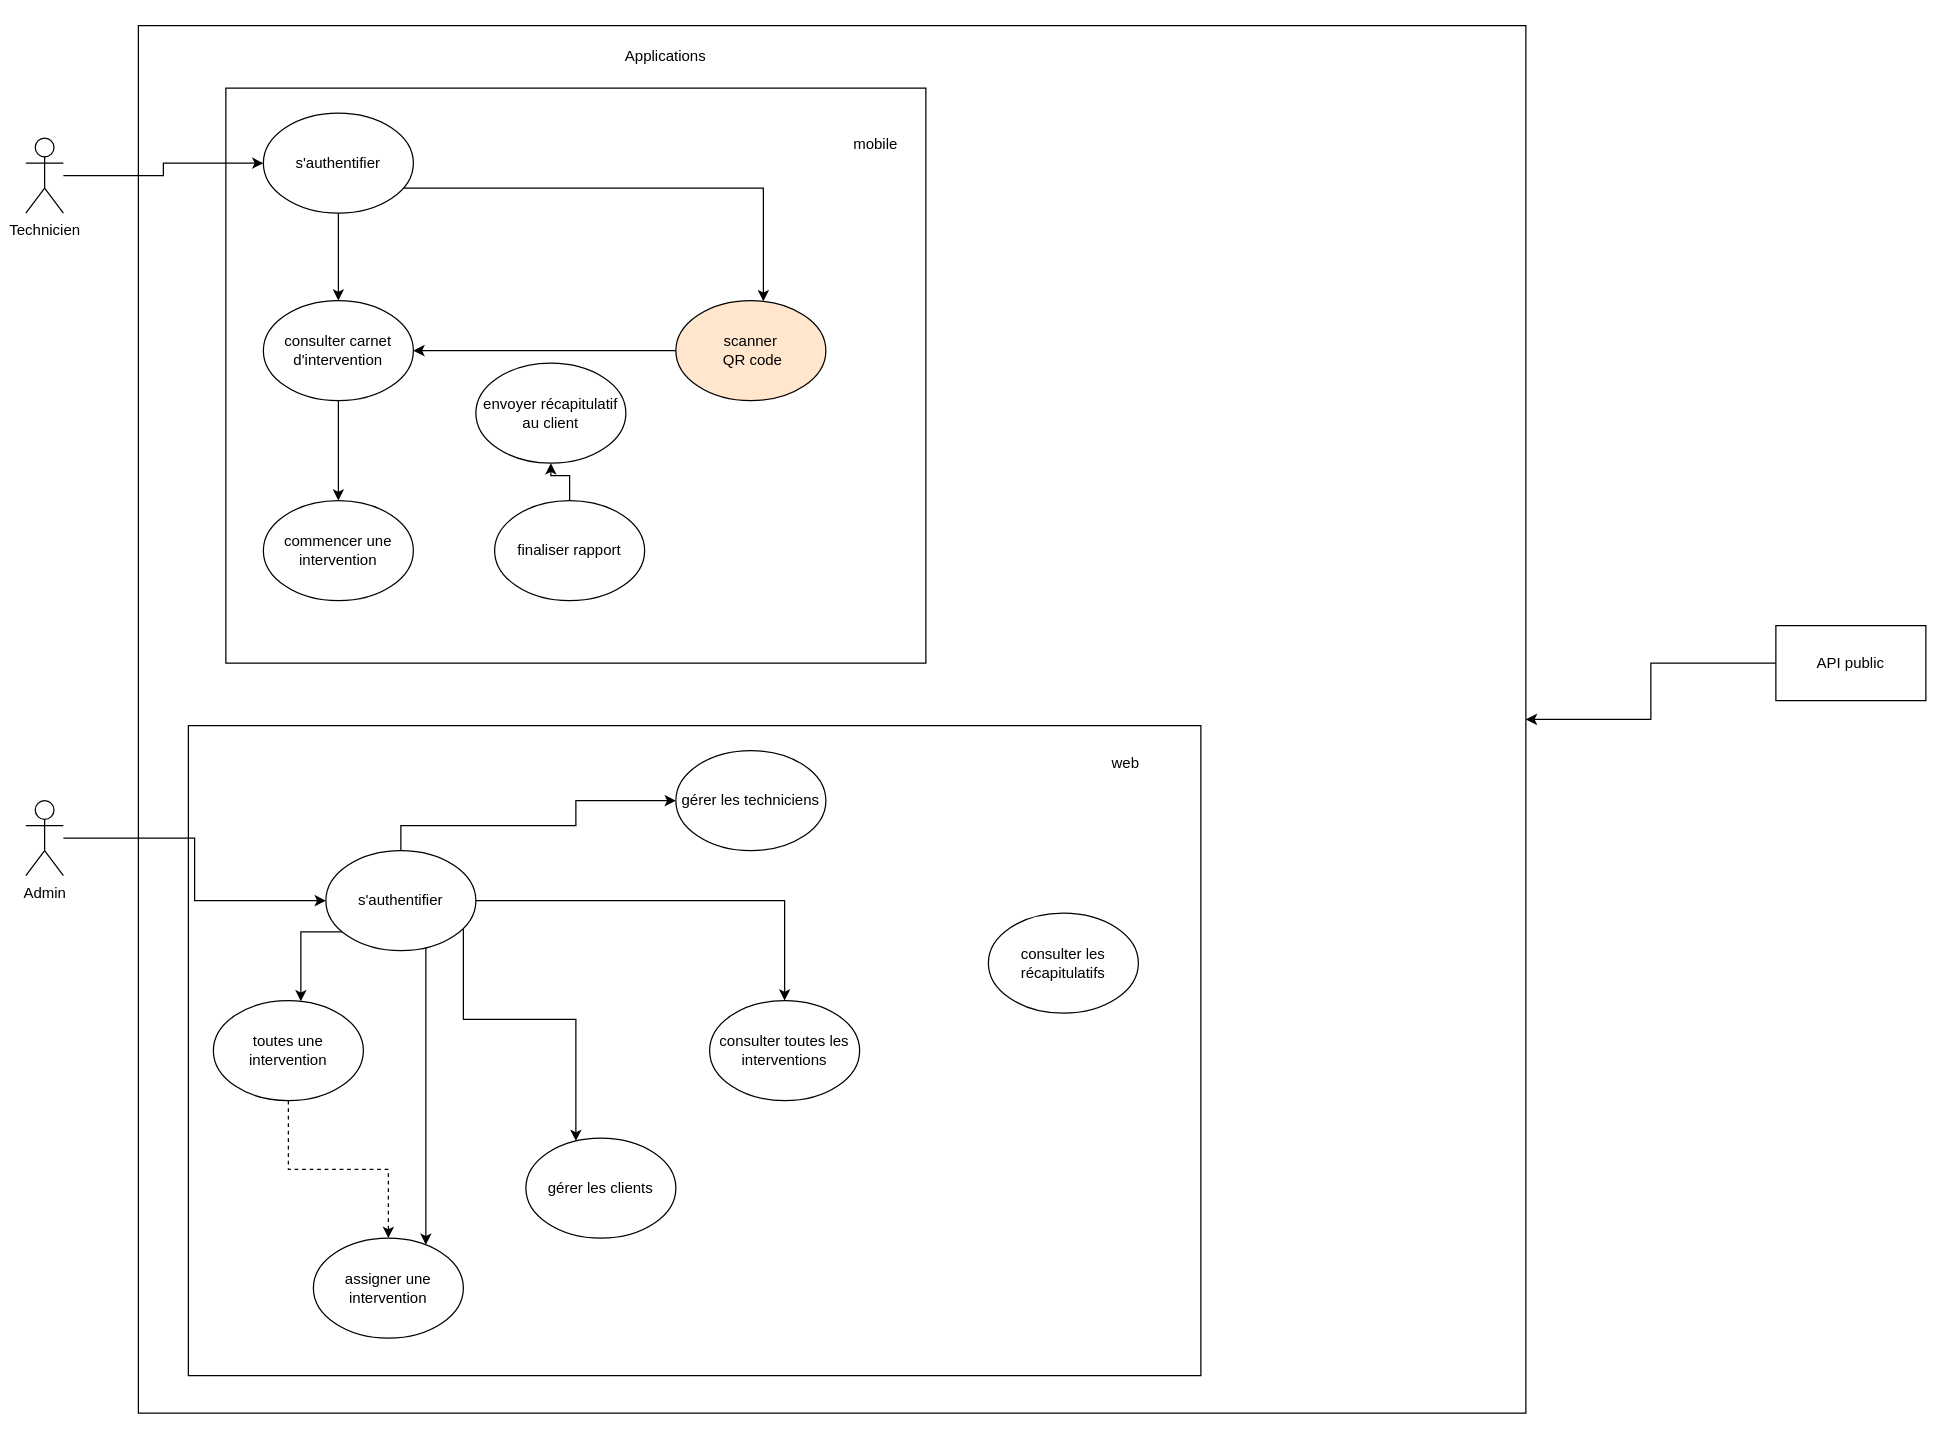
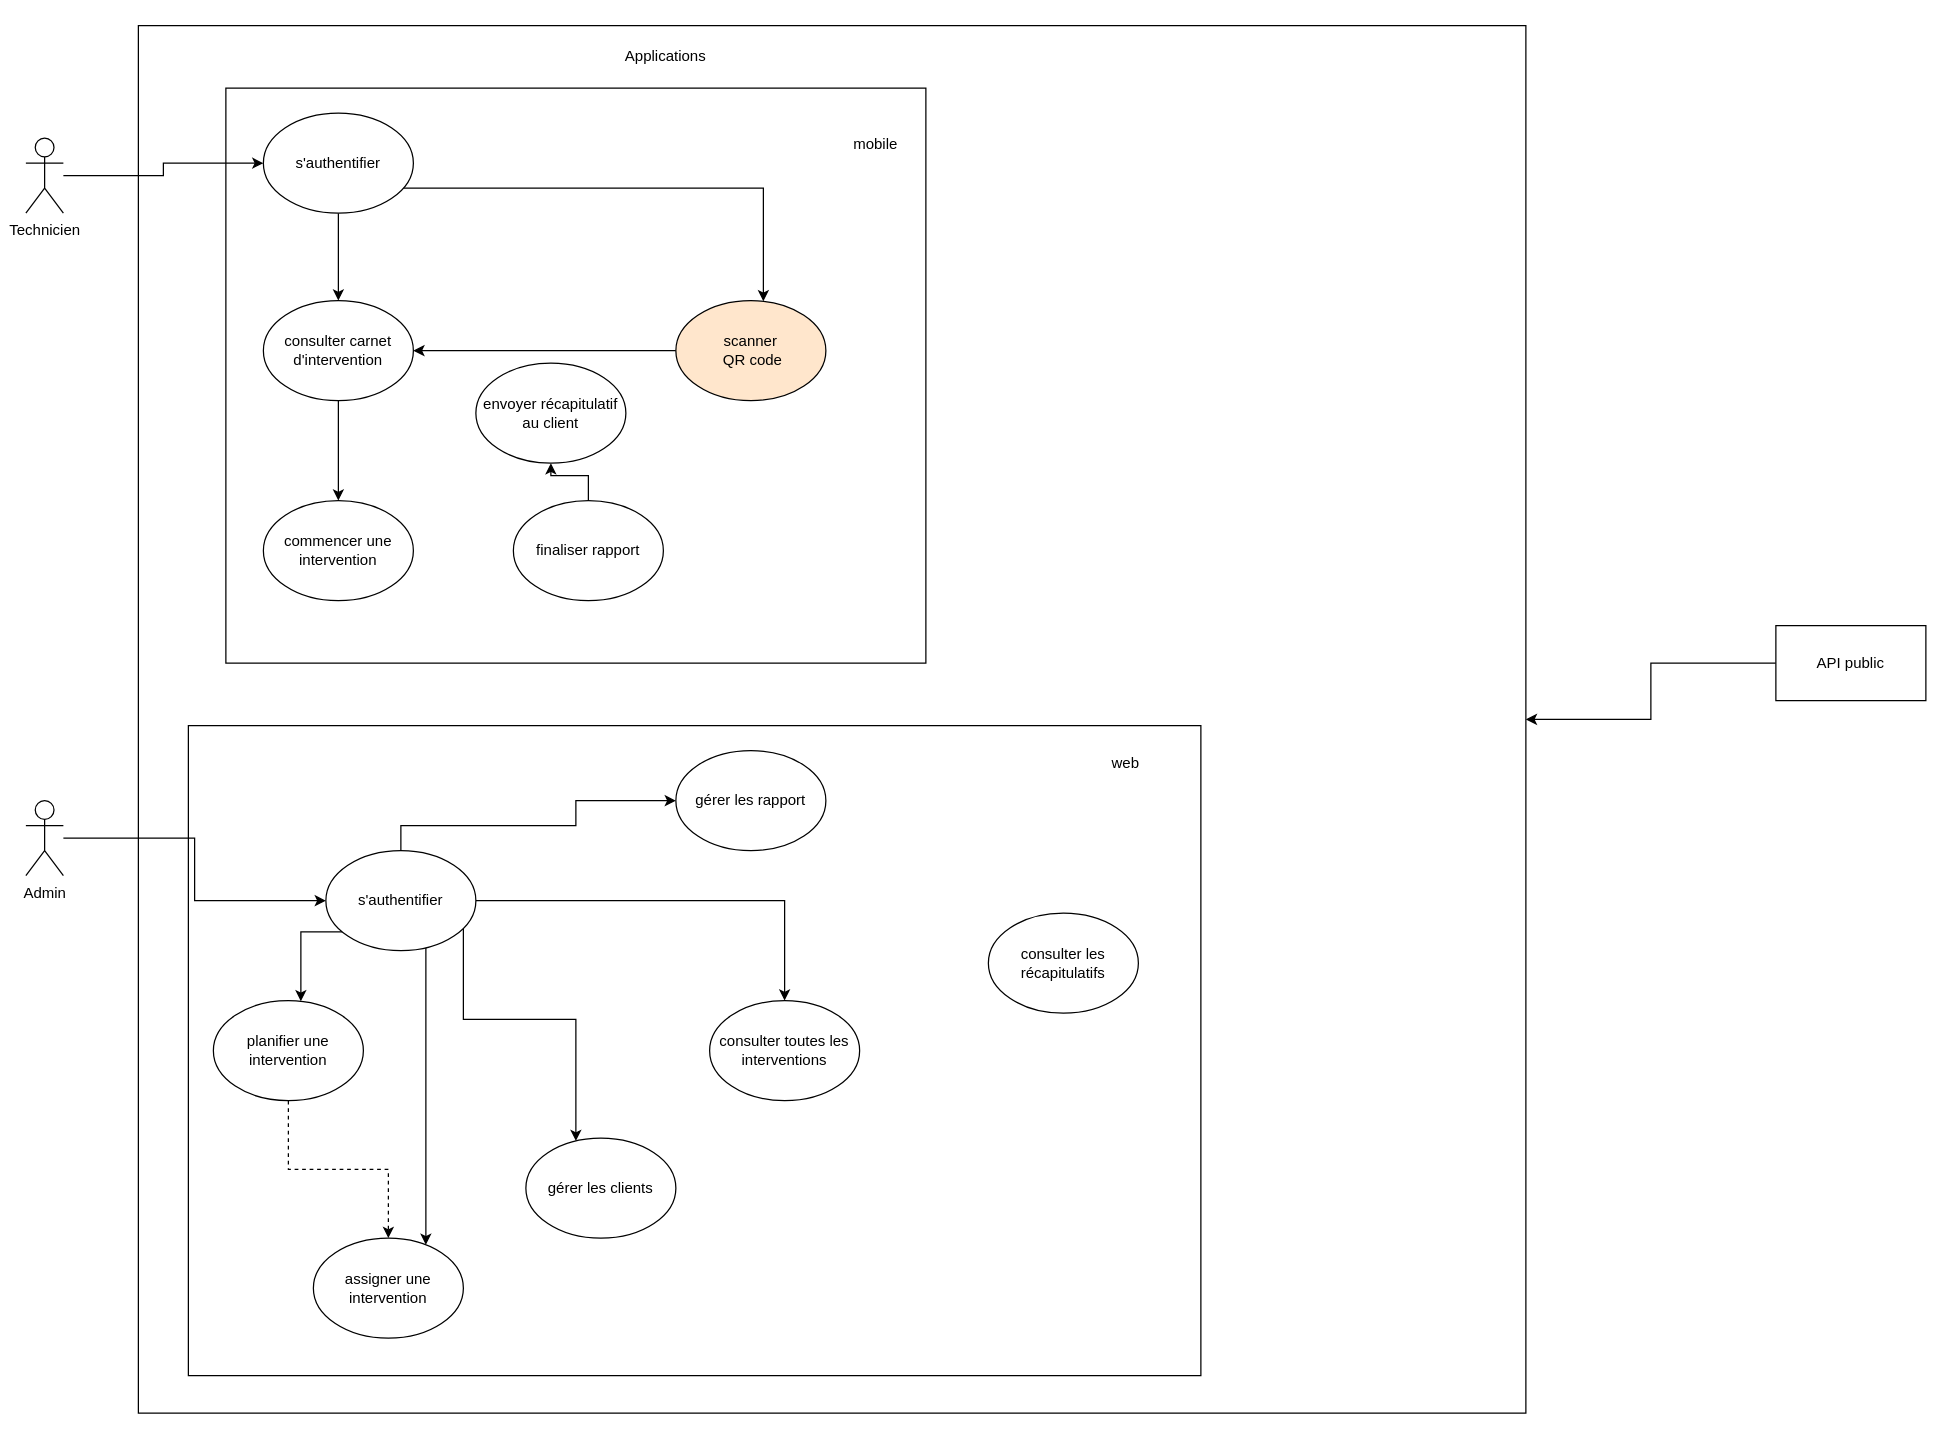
node "finaliser rapport": moved (569, 551) -> (588, 551)
node "gérer les techniciens": label "gérer les techniciens" -> "gérer les rapport"
node "toutes une intervention": label "toutes une intervention" -> "planifier une intervention"
